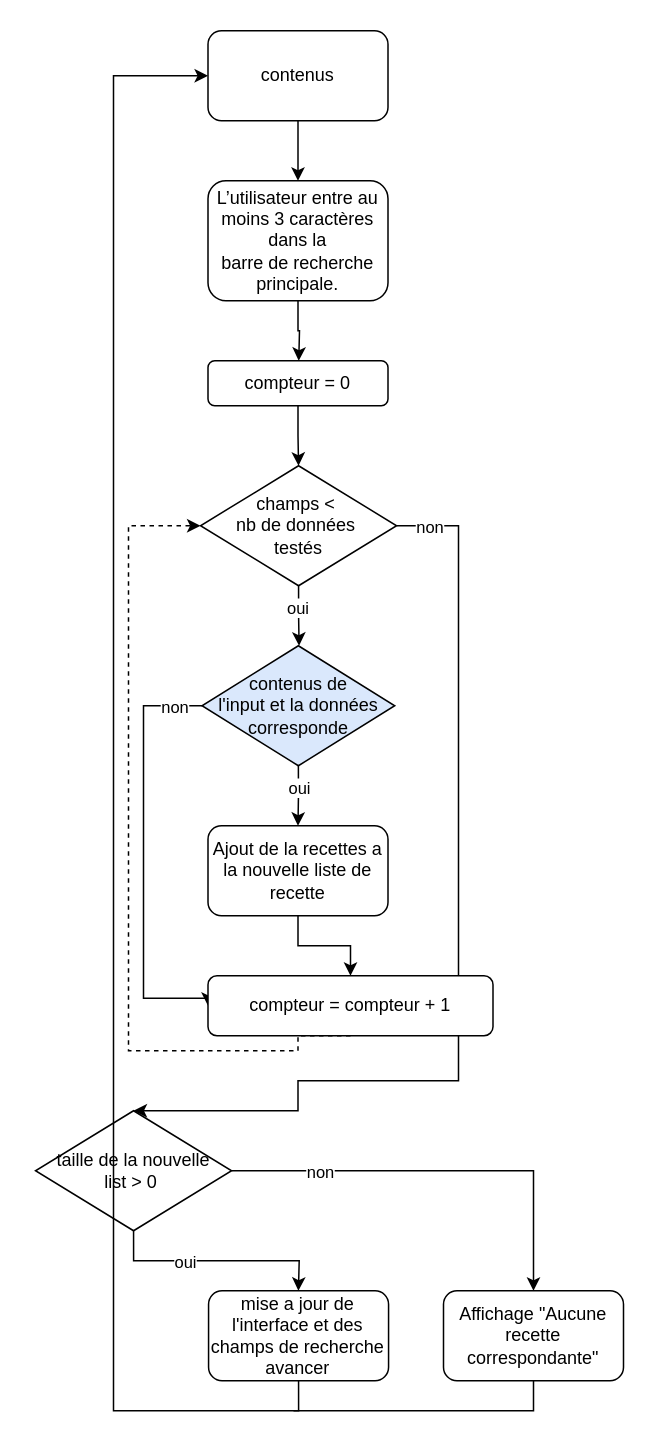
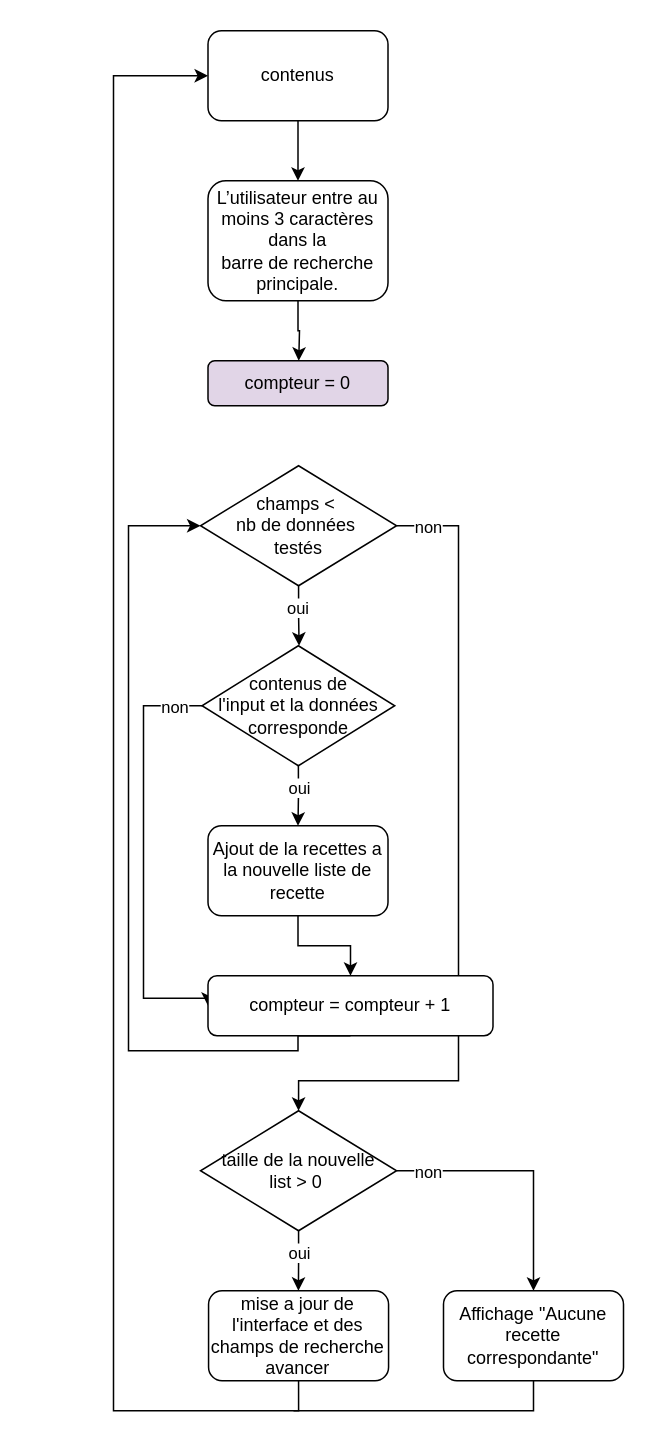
node "compteur = 0": fillcolor #ffffff -> #e1d5e7
edge "compteur = 0" -> "champs < nb de données testés": removed
node "contenus de l'input et la données corresponde": fillcolor #dae8fc -> #ffffff
edge "compteur = compteur + 1" -> "champs < nb de données testés": style dashed -> solid
node "taille de la nouvelle list > 0": moved (133, 1171) -> (298, 1171)
